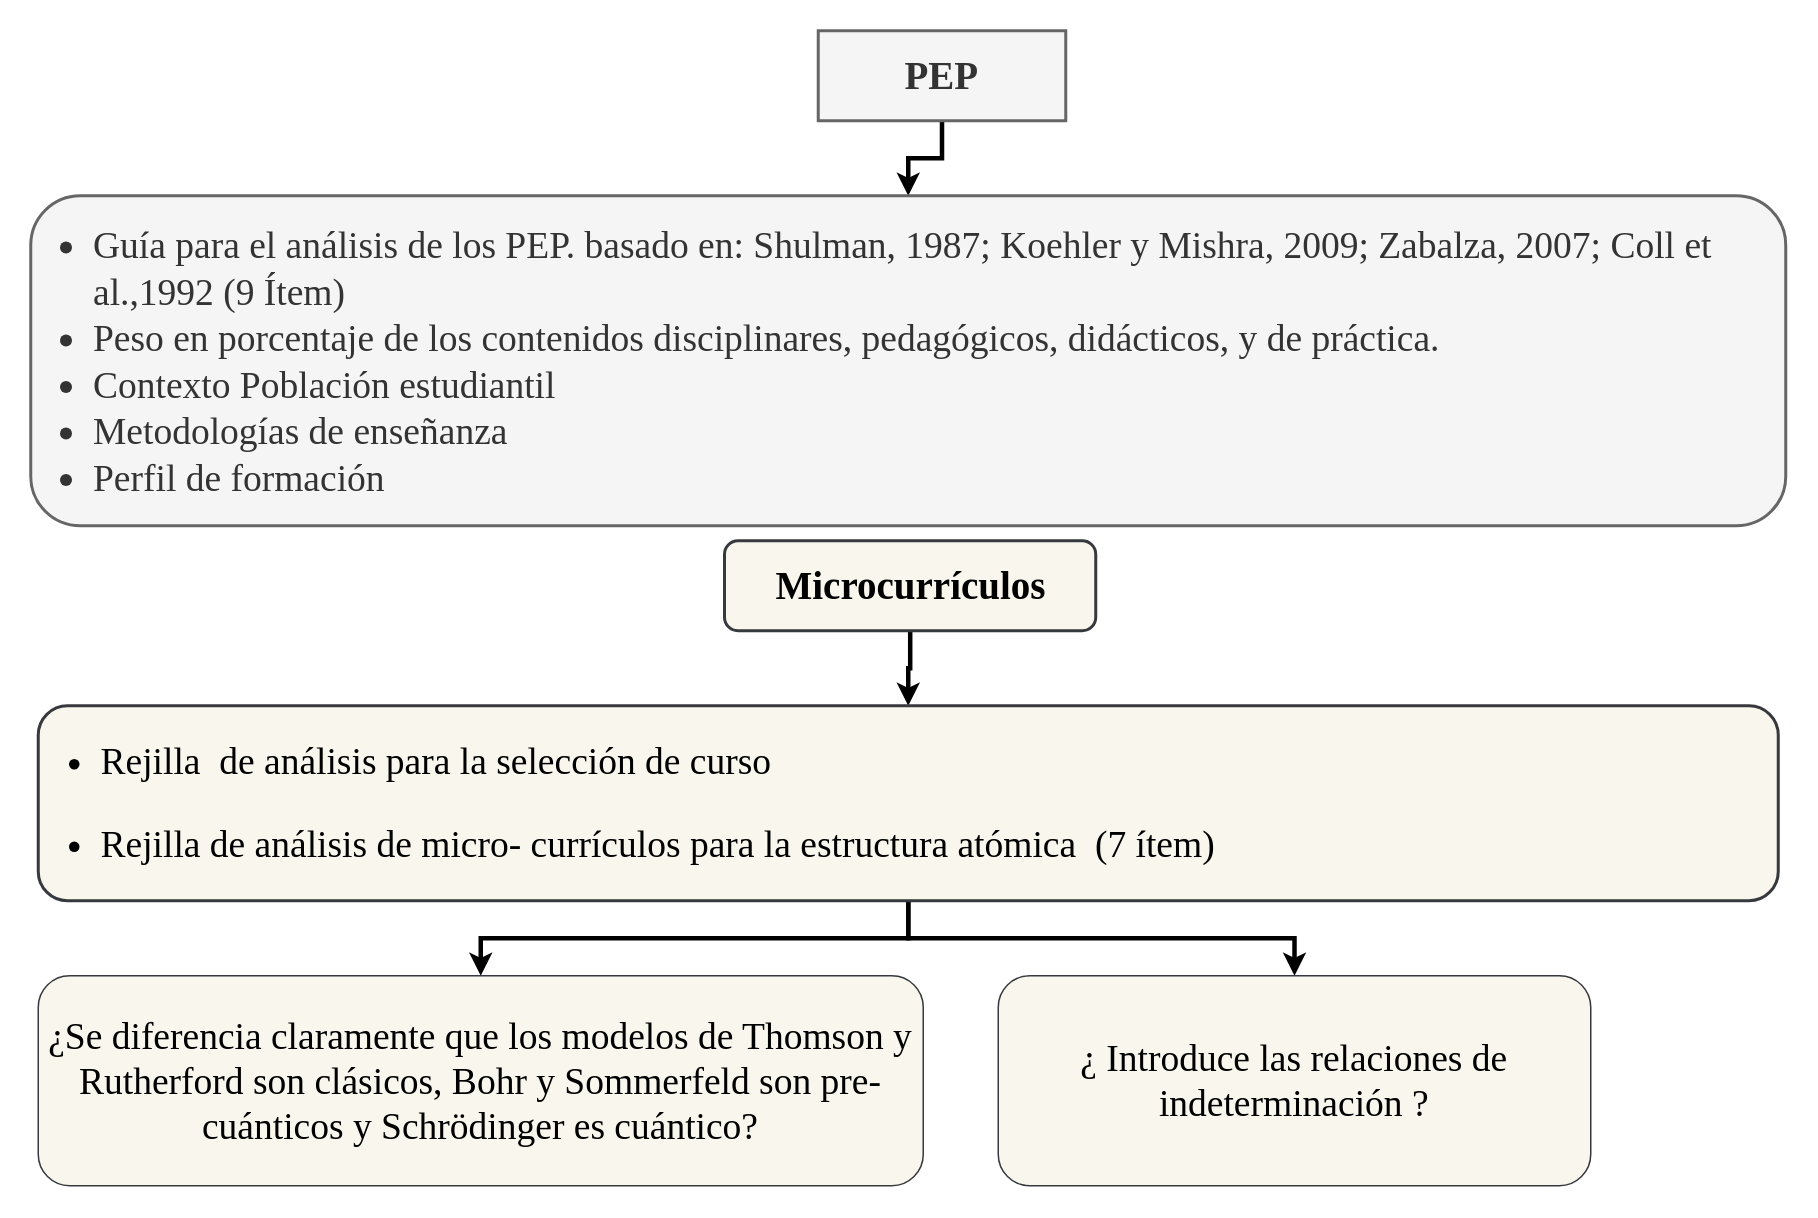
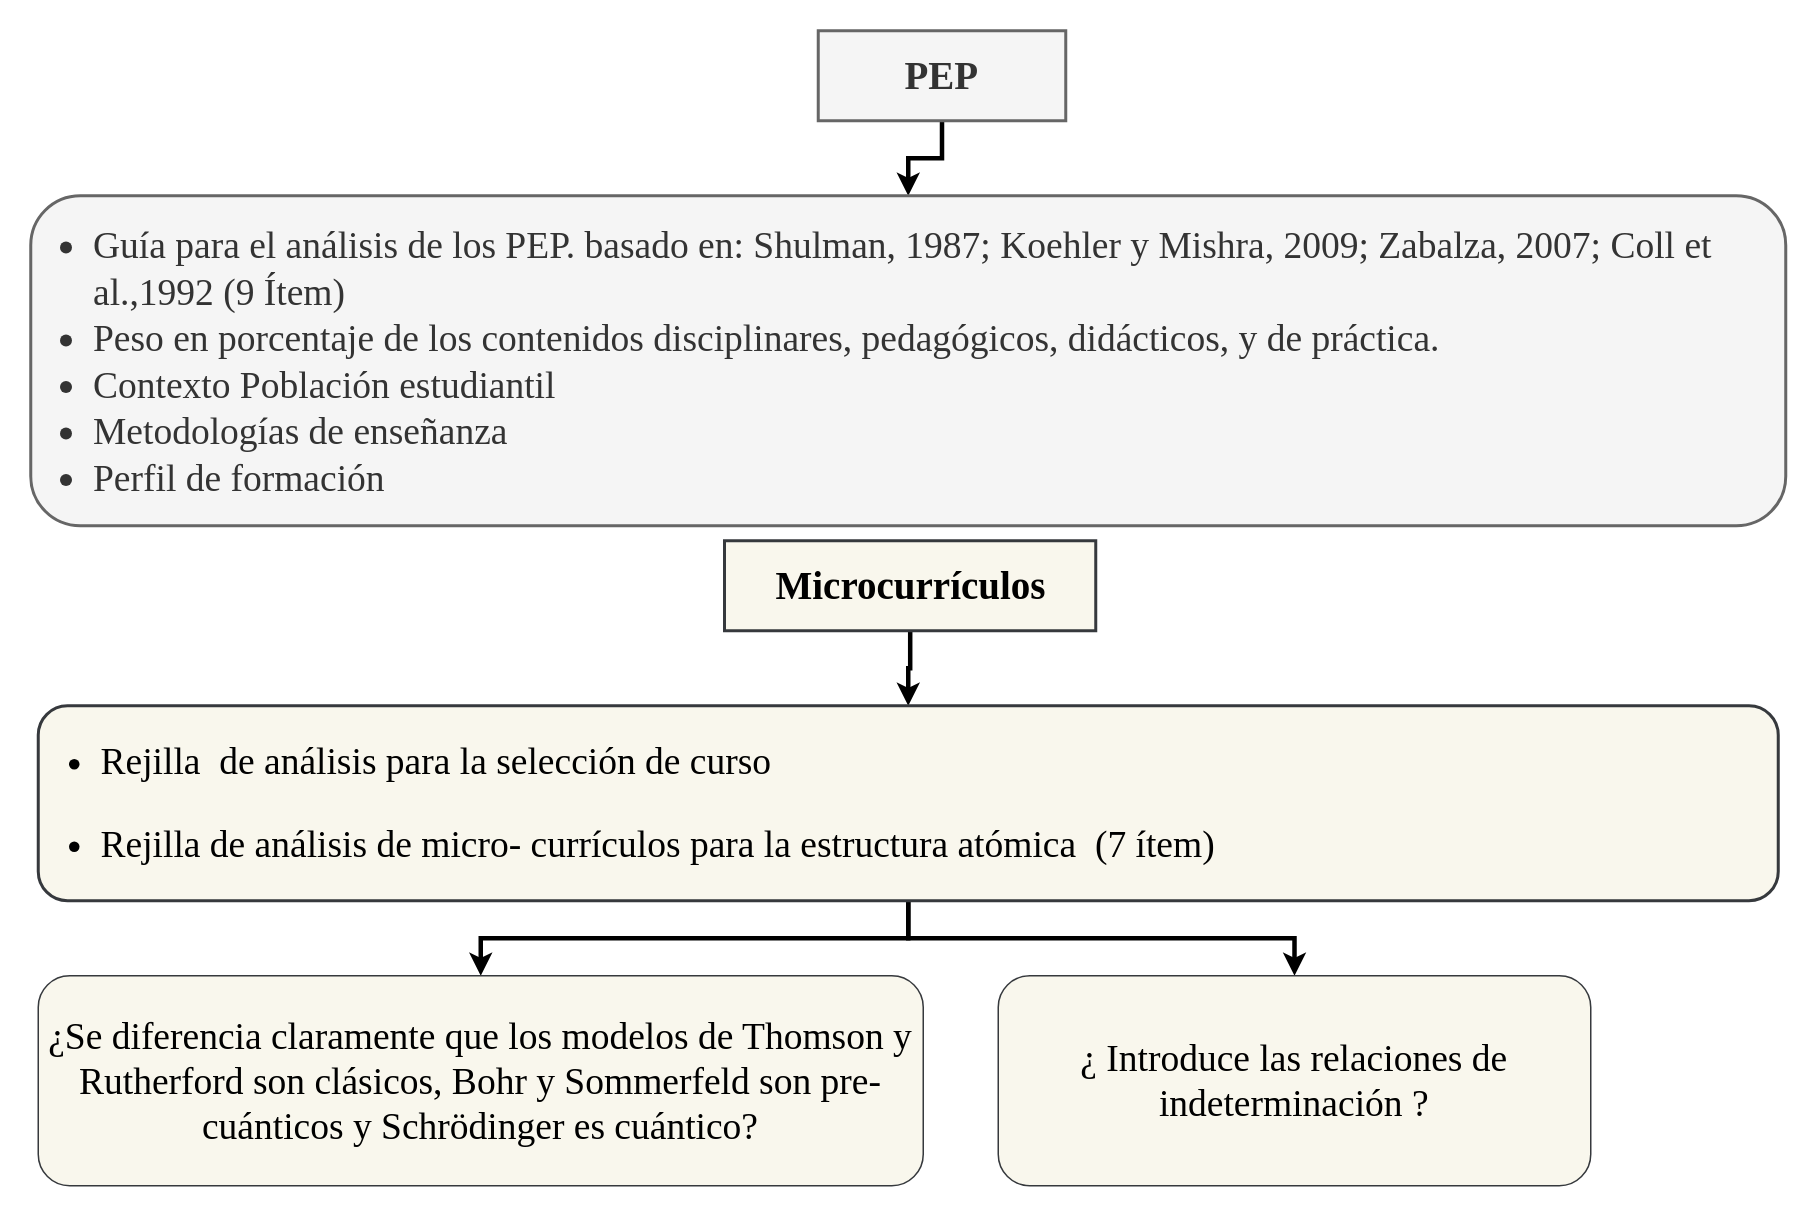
node "Microcurrículos": shape rounded rectangle -> rectangle
